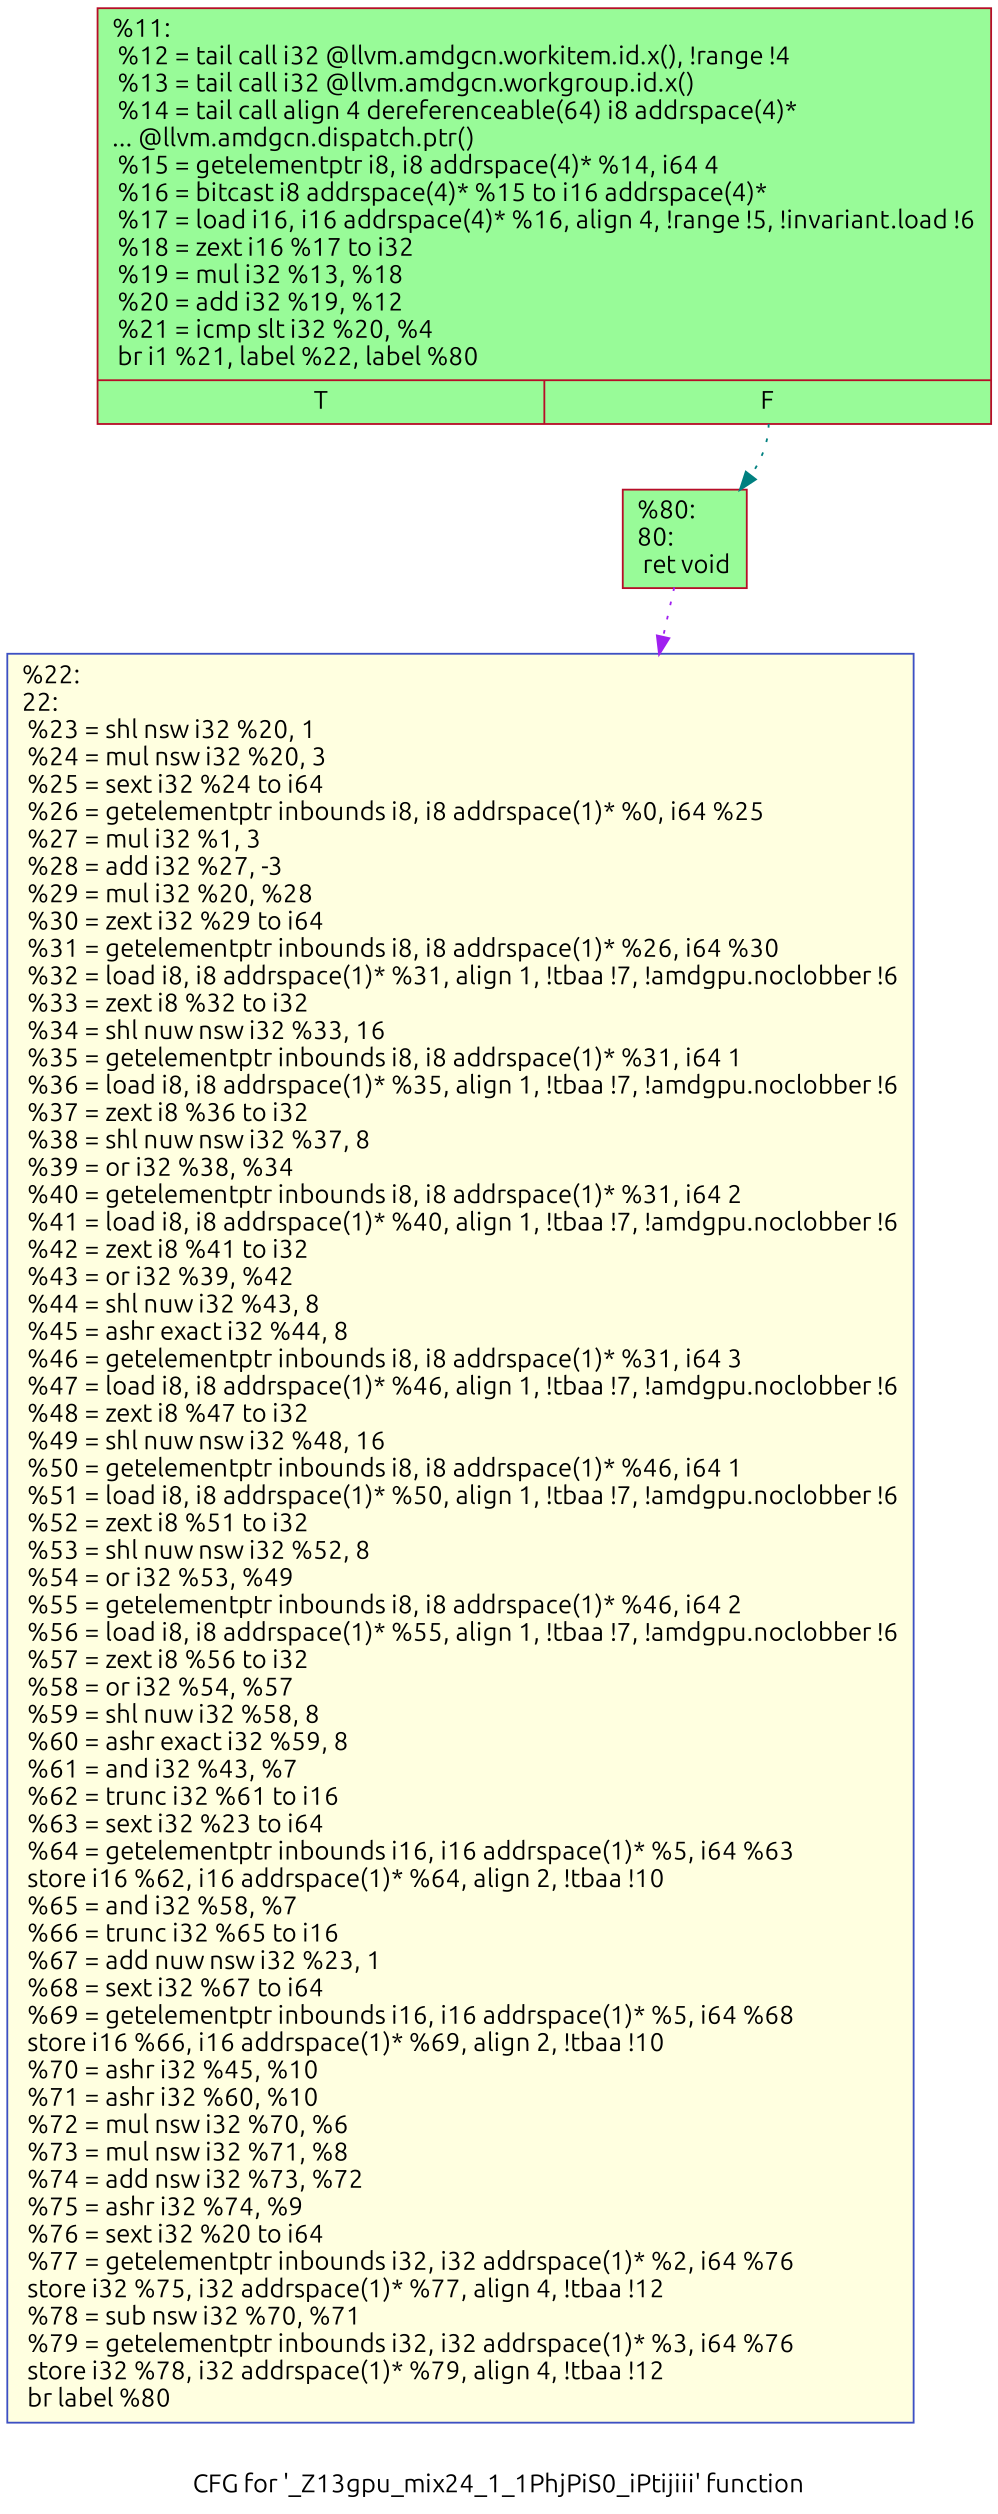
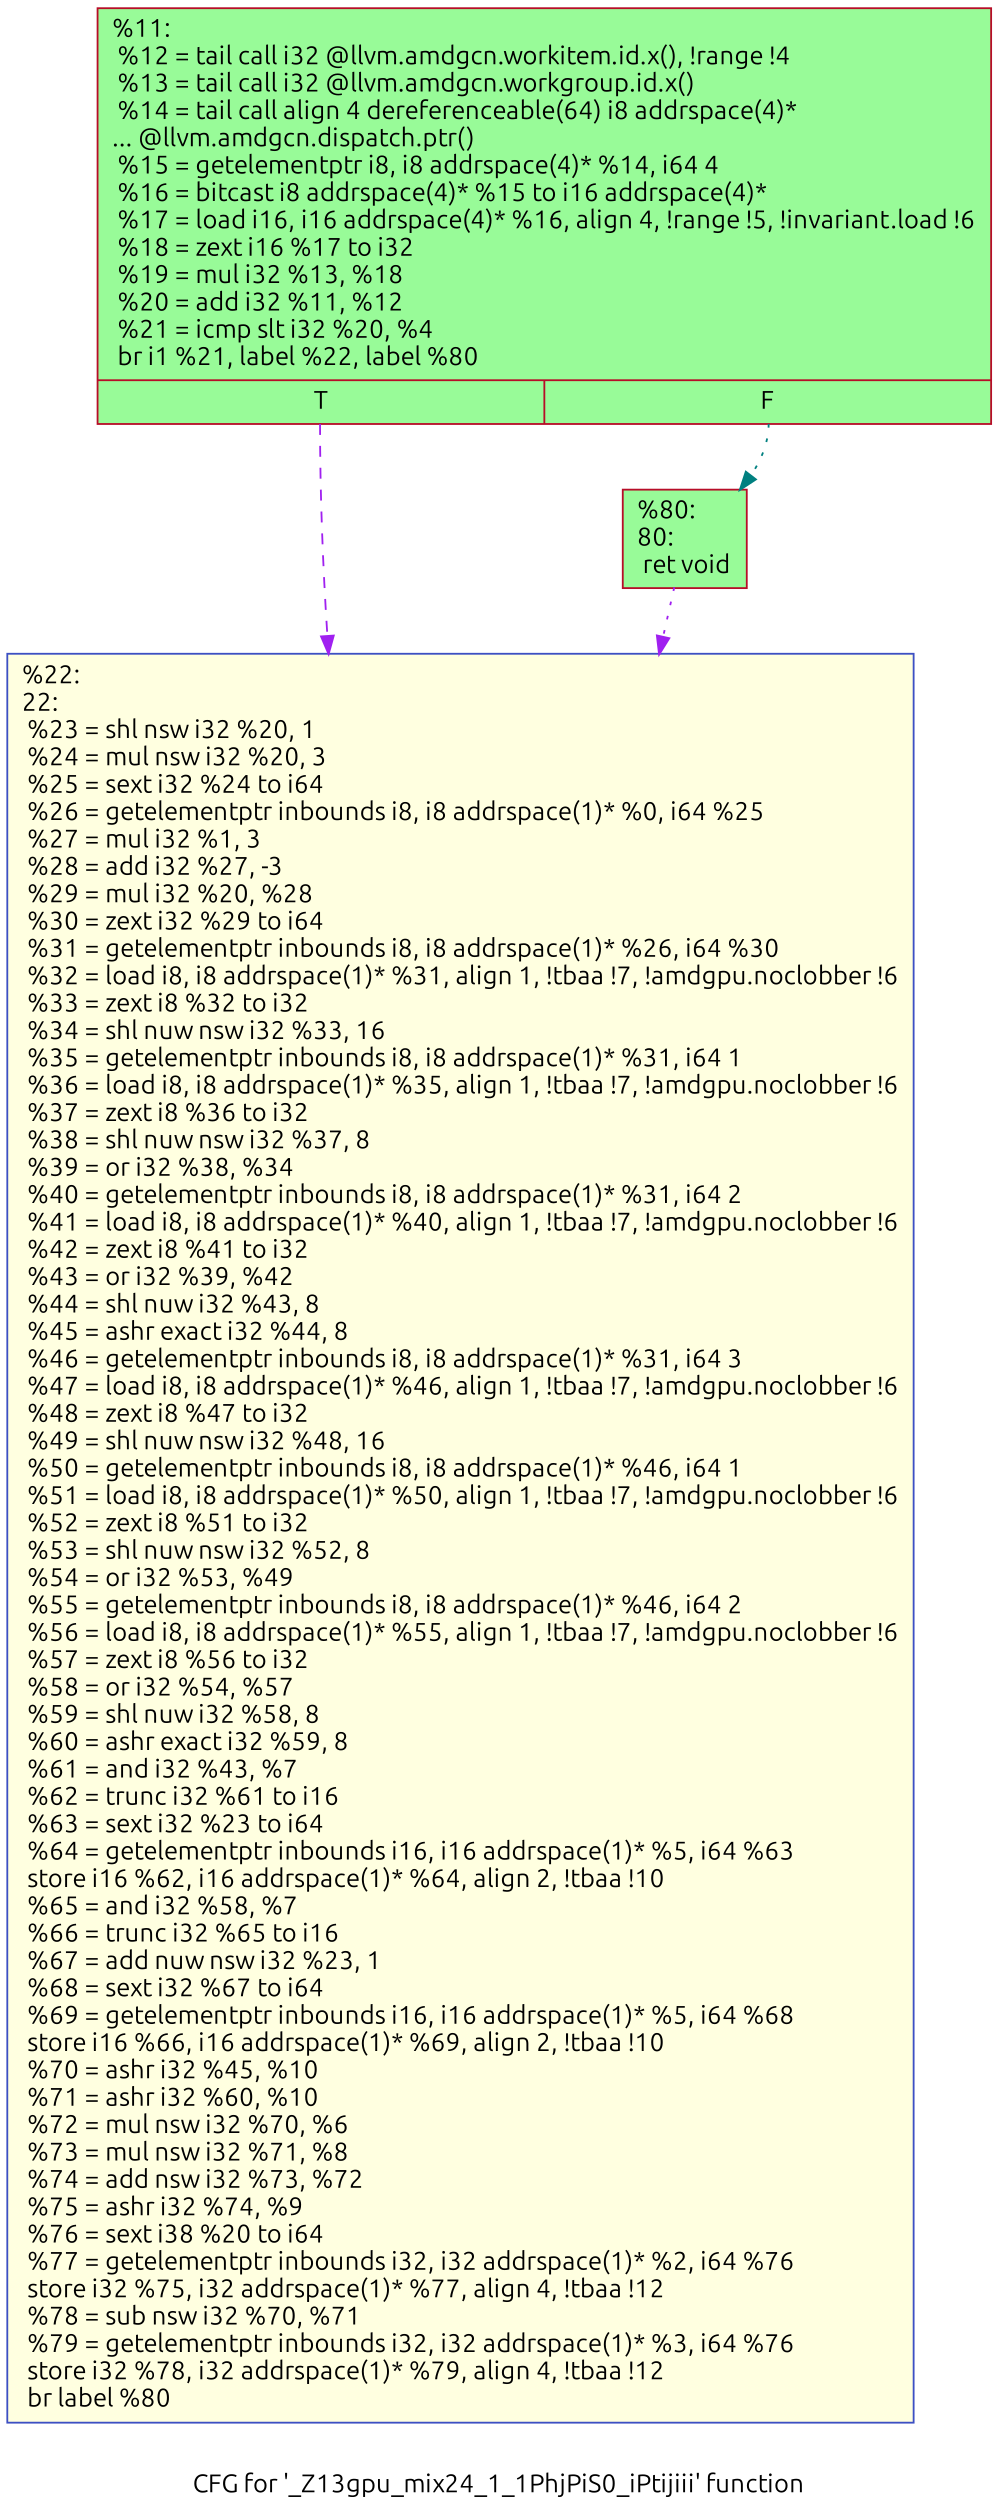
node "%11:": text "%20 = add i32 %19, %12" -> "%20 = add i32 %11, %12"
edge "%11:" -> "%22:": added
node "%22:": text "%76 = sext i32 %20 to i64" -> "%76 = sext i38 %20 to i64"
